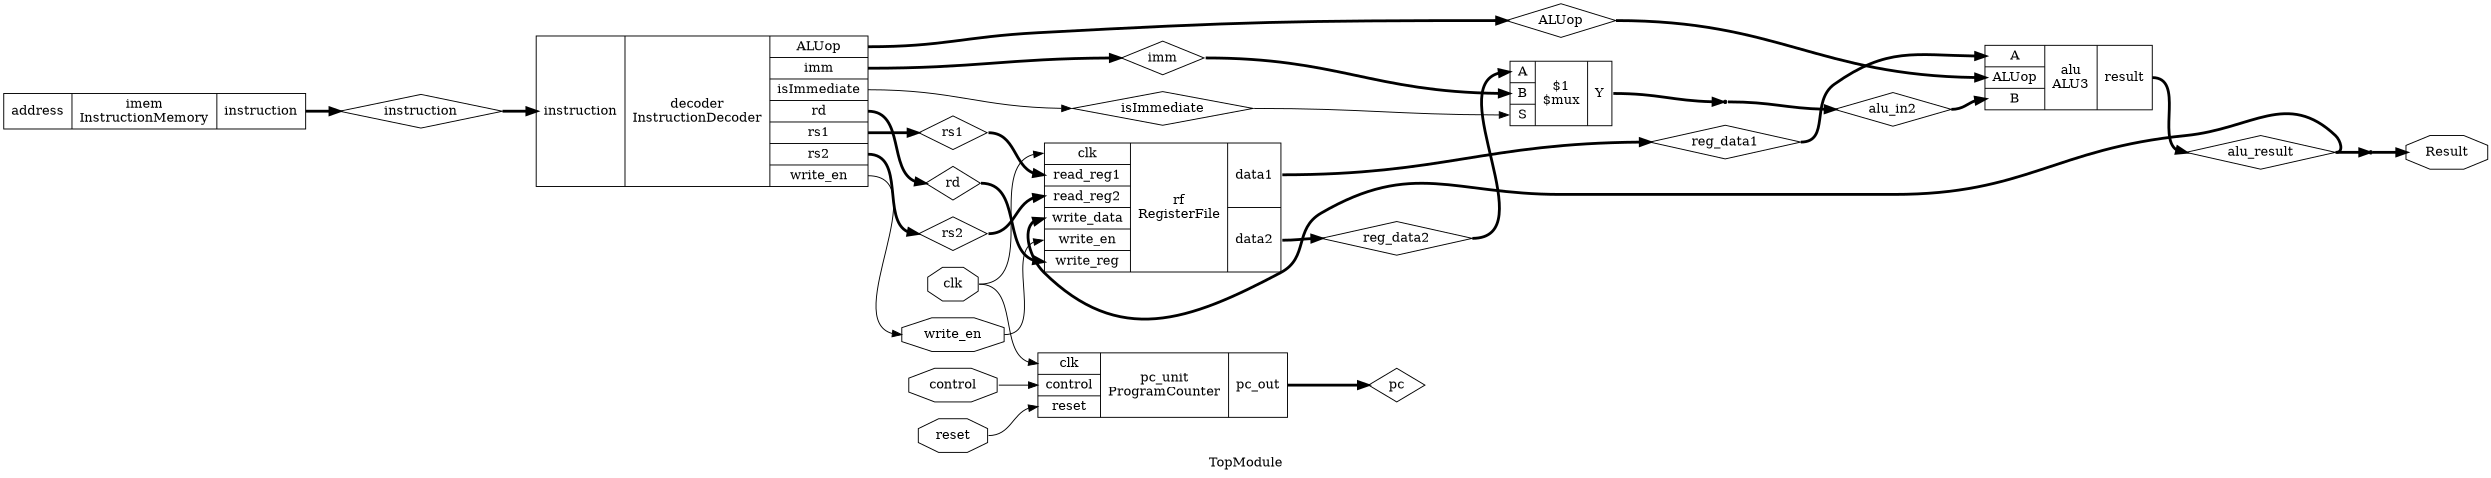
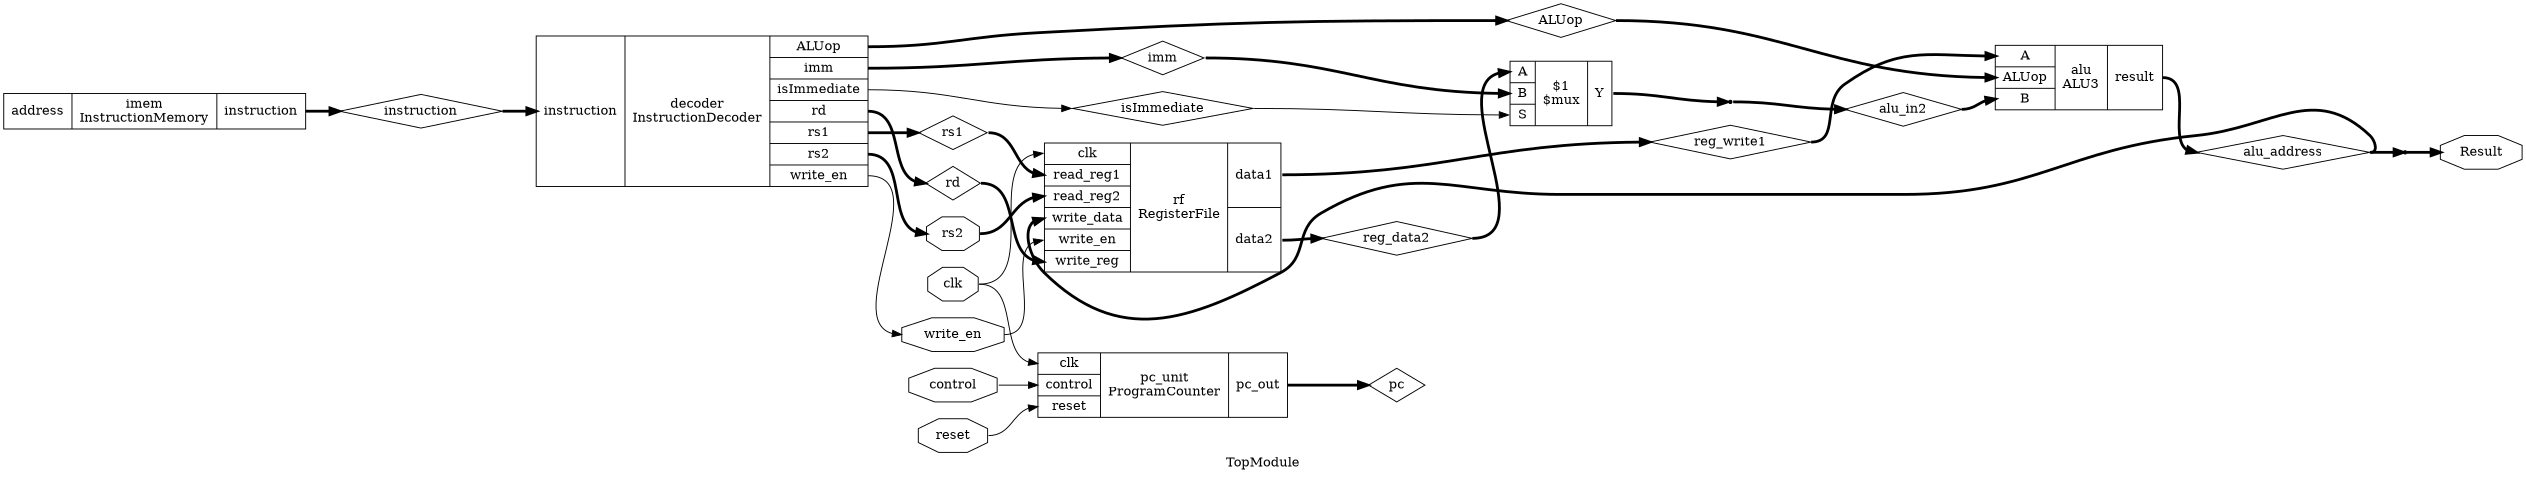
node "reg_data1": label "reg_data1" -> "reg_write1"
node "alu_result": label "alu_result" -> "alu_address"
node "rs2": shape diamond -> octagon
